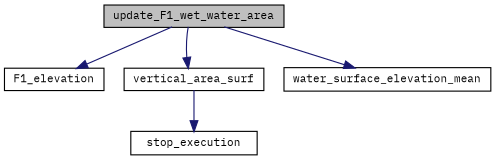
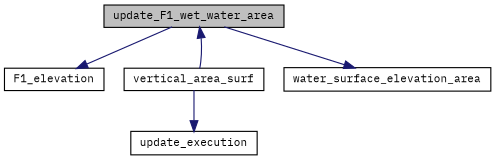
edge "update_F1_wet_water_area" -> "vertical_area_surf": reversed
node "water_surface_elevation_mean": label "water_surface_elevation_mean" -> "water_surface_elevation_area"
node "stop_execution": label "stop_execution" -> "update_execution"
